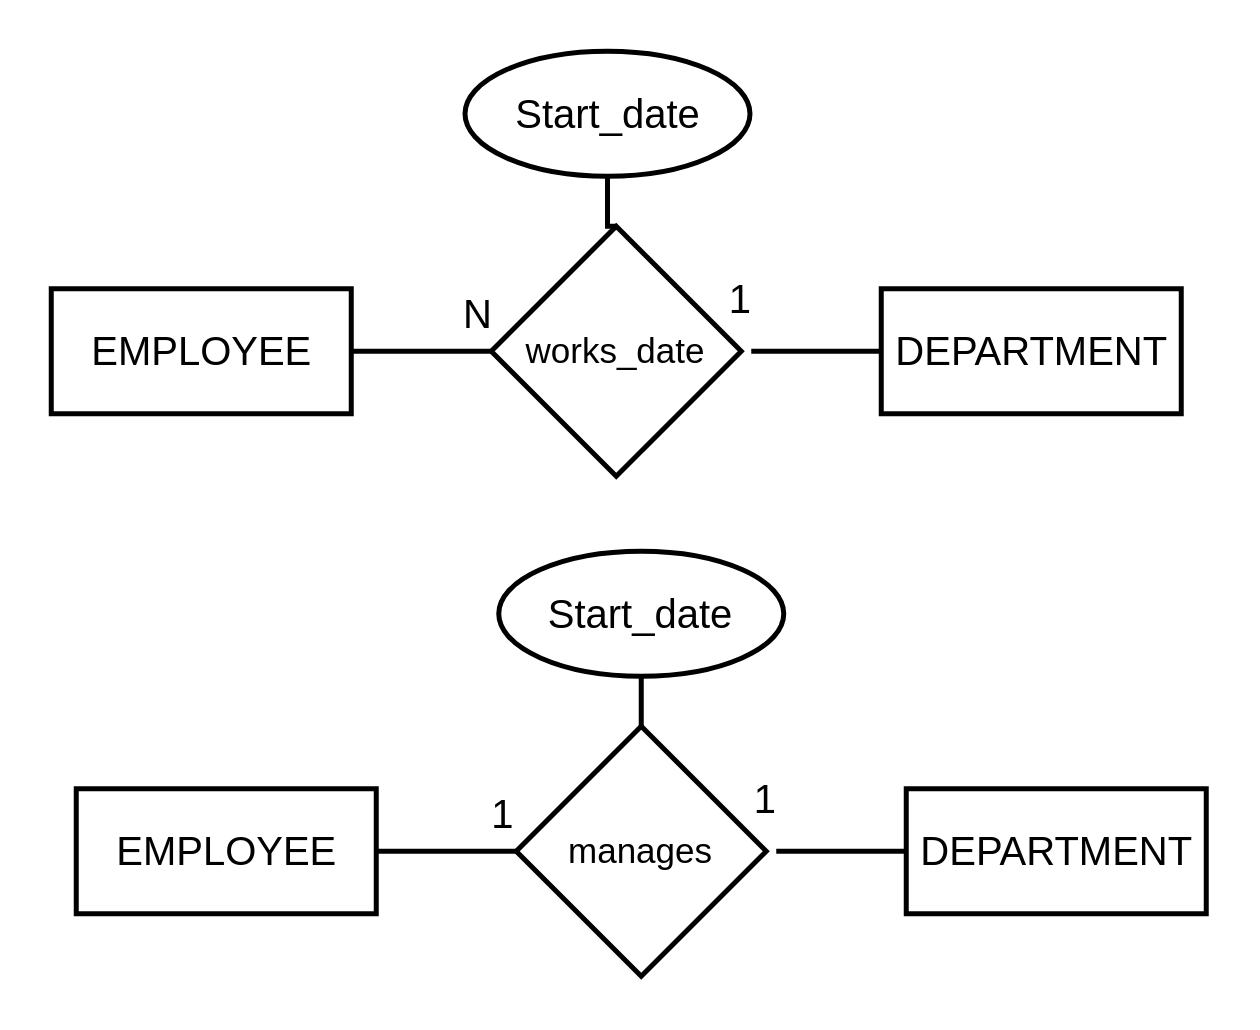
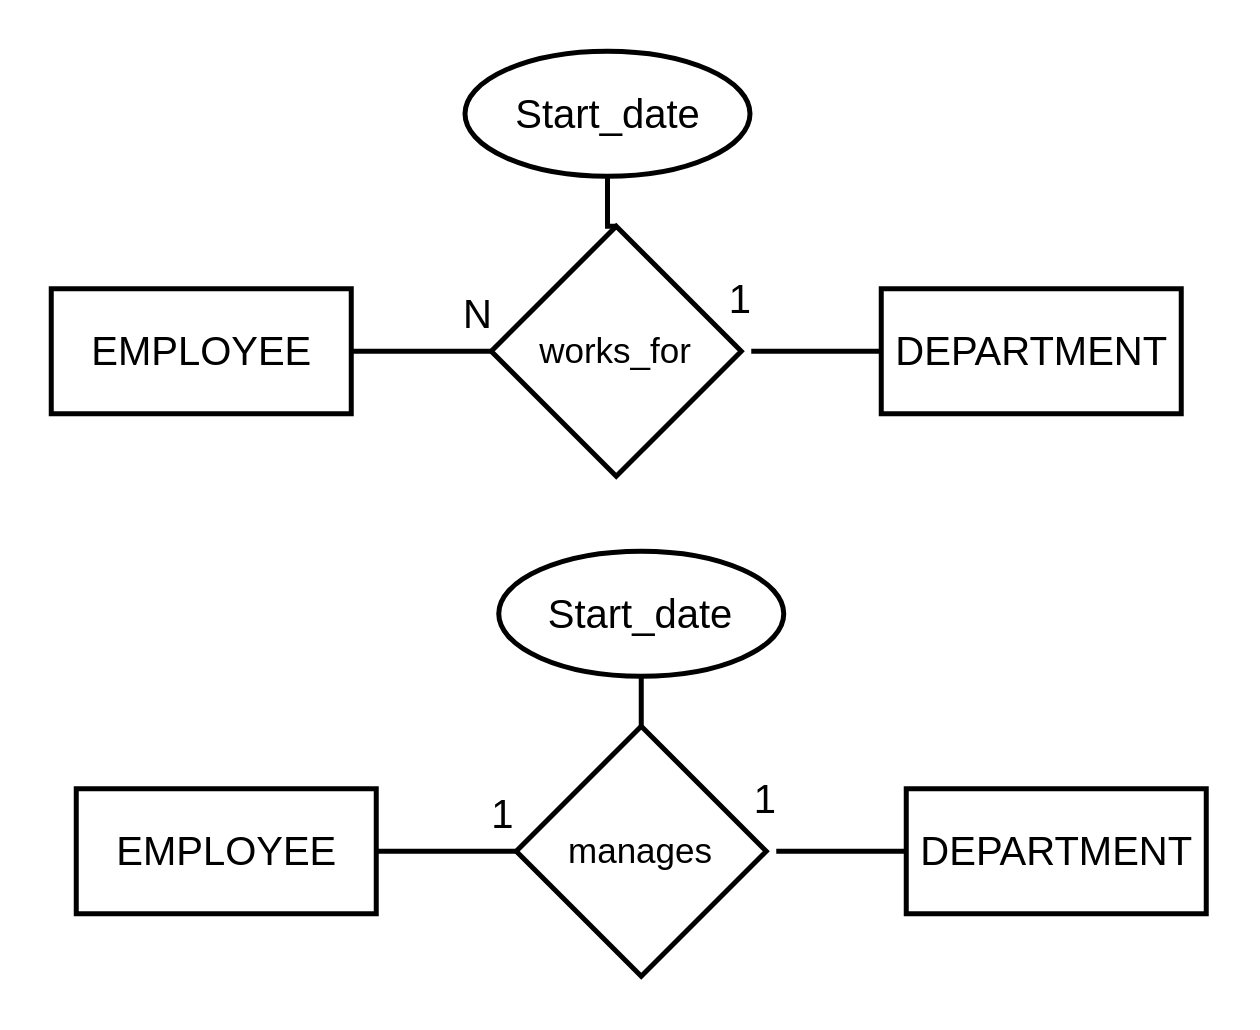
node "works_date": label "works_date" -> "works_for"
